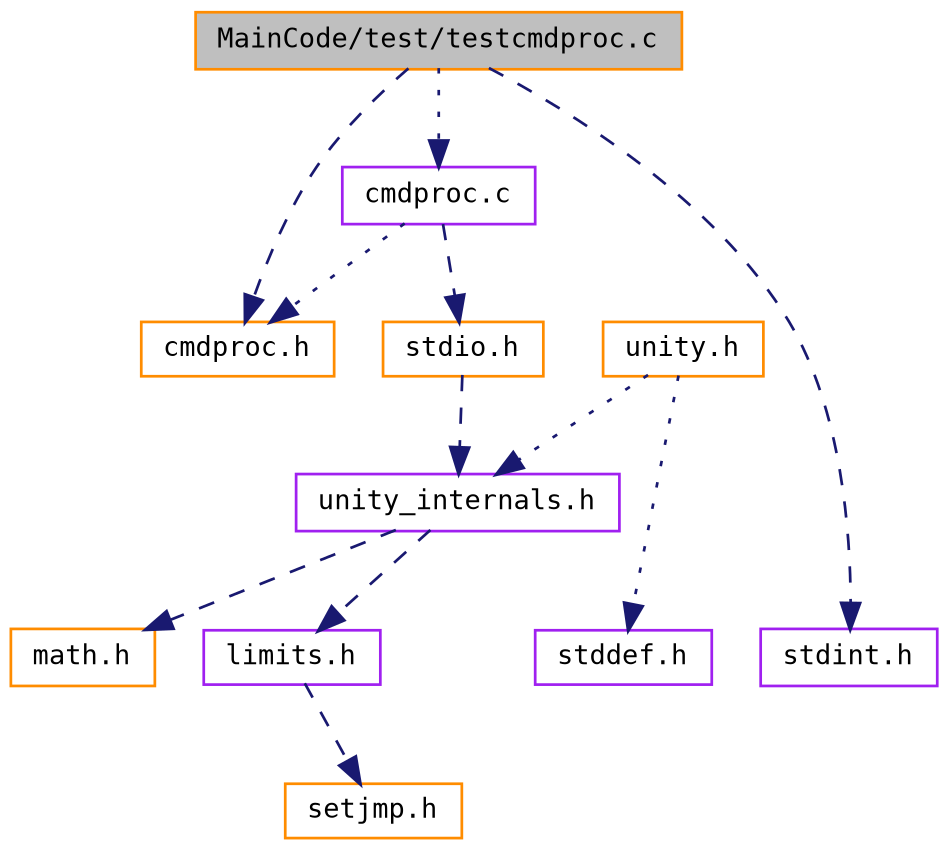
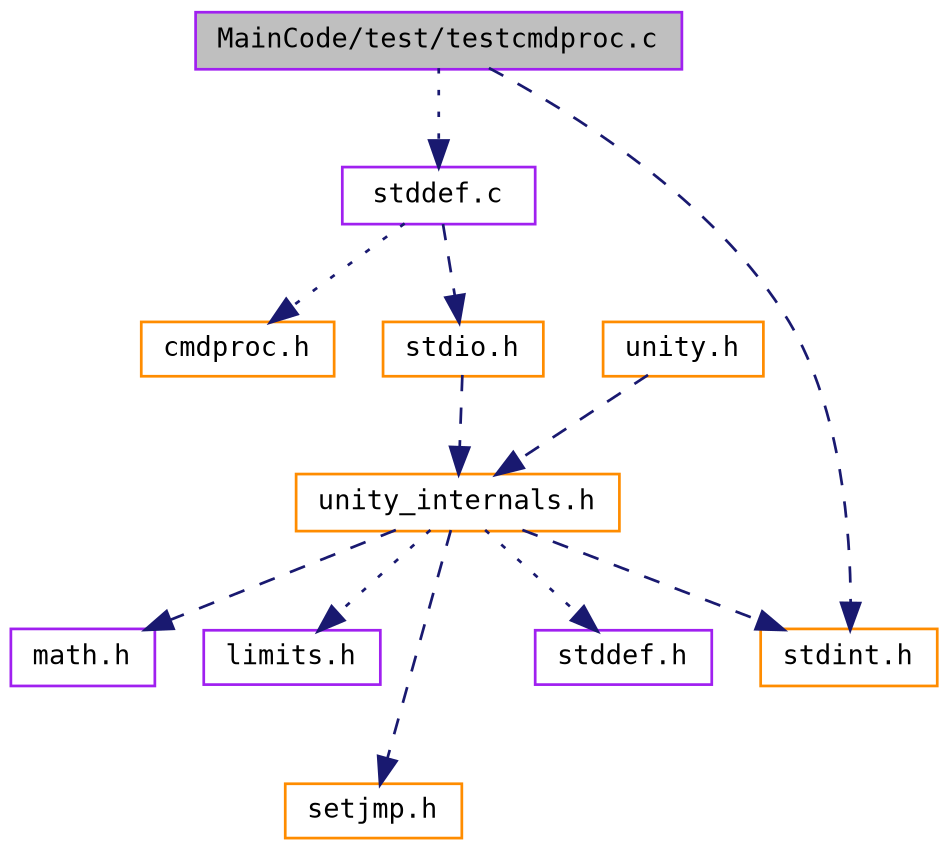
node "MainCode/test/testcmdproc.c": color darkorange -> purple
edge "MainCode/test/testcmdproc.c" -> "cmdproc.h": removed
node "cmdproc.c": label "cmdproc.c" -> "stddef.c"
edge "unity.h" -> "unity_internals.h": style dotted -> dashed
edge "unity.h" -> "stddef.h": now "unity_internals.h" -> "stddef.h"
node "unity_internals.h": color purple -> darkorange
edge "unity_internals.h" -> "limits.h": style dashed -> dotted
edge "unity_internals.h" -> "stdint.h": added
node "math.h": color darkorange -> purple
node "stdint.h": color purple -> darkorange
edge "limits.h" -> "setjmp.h": now "unity_internals.h" -> "setjmp.h"
